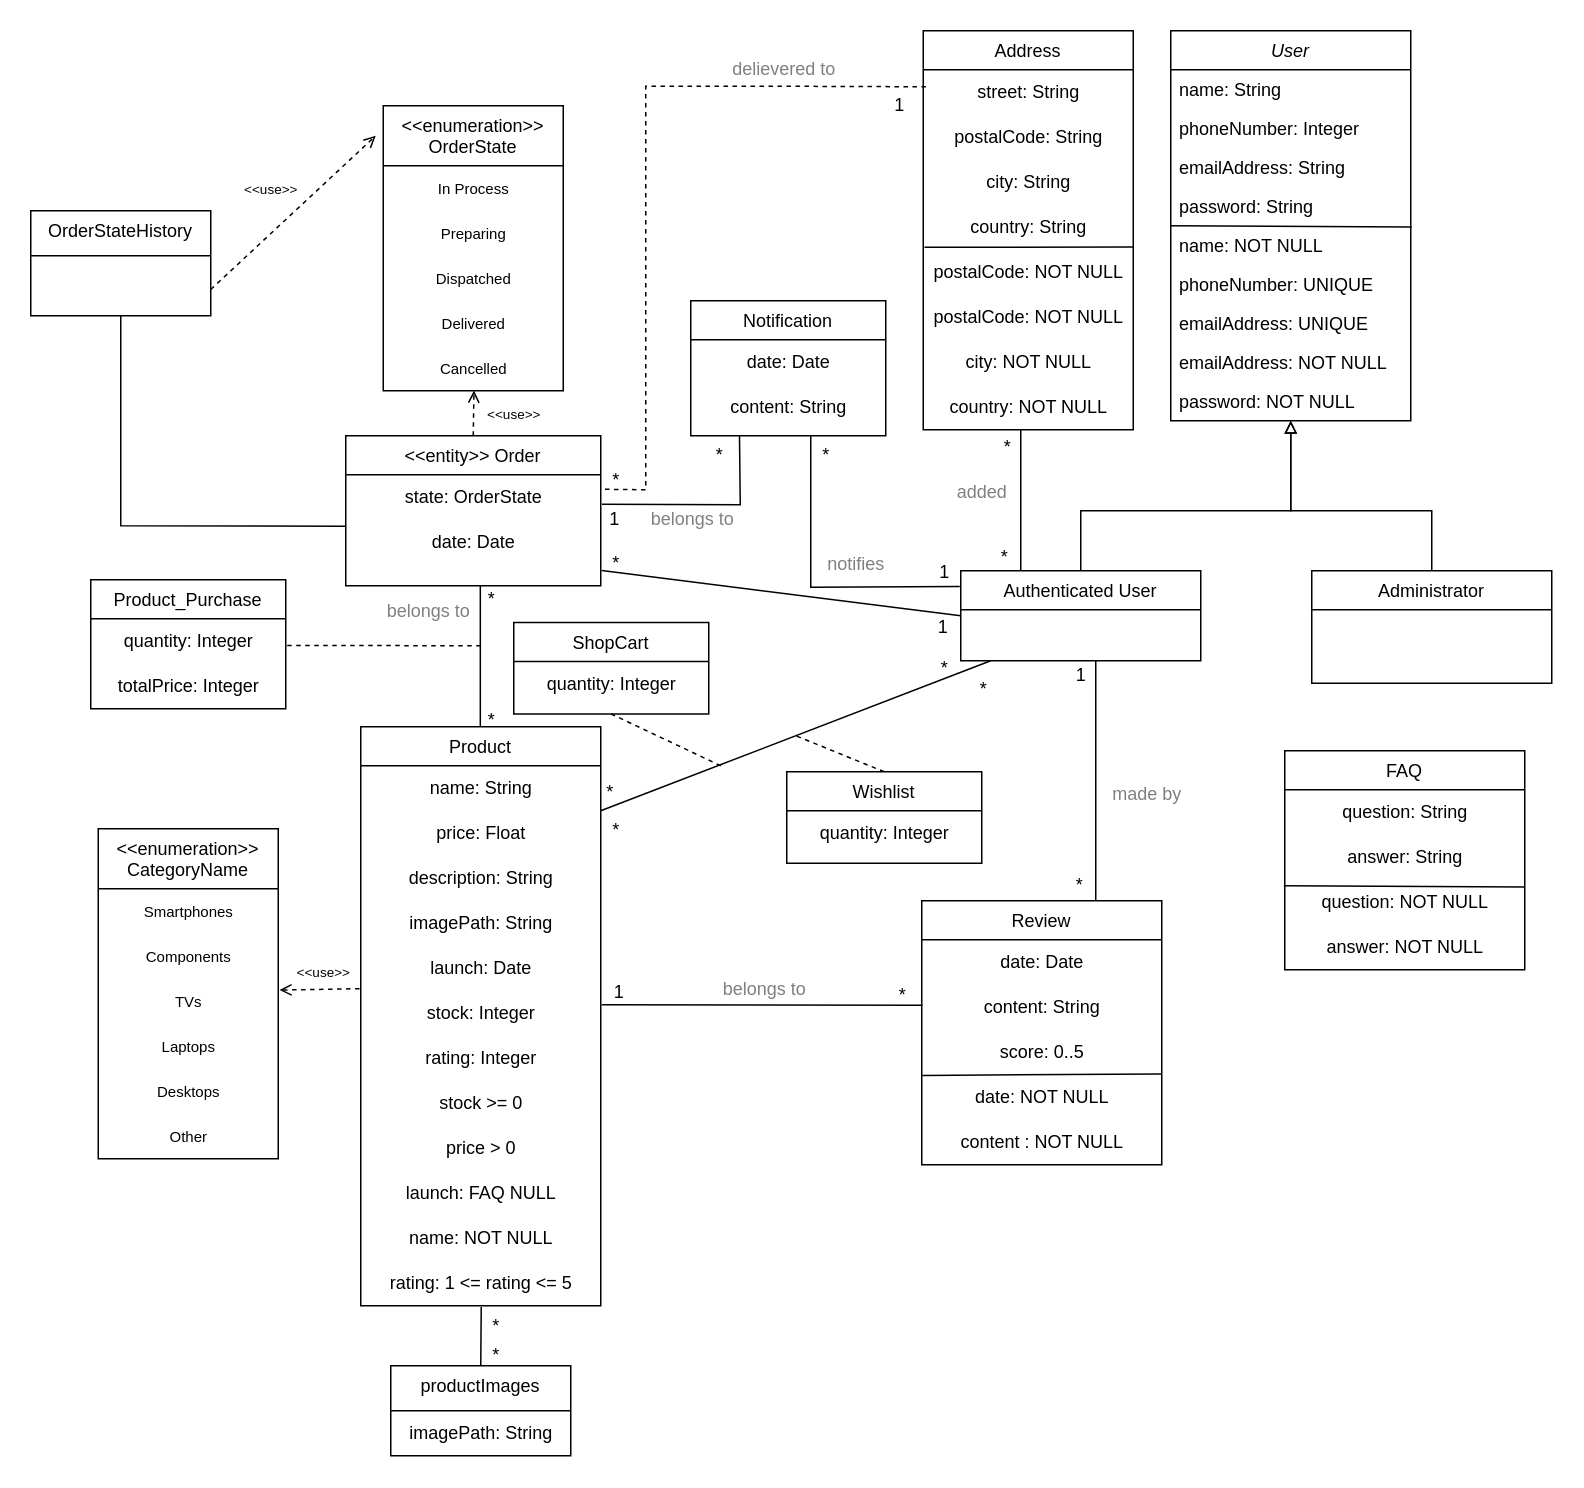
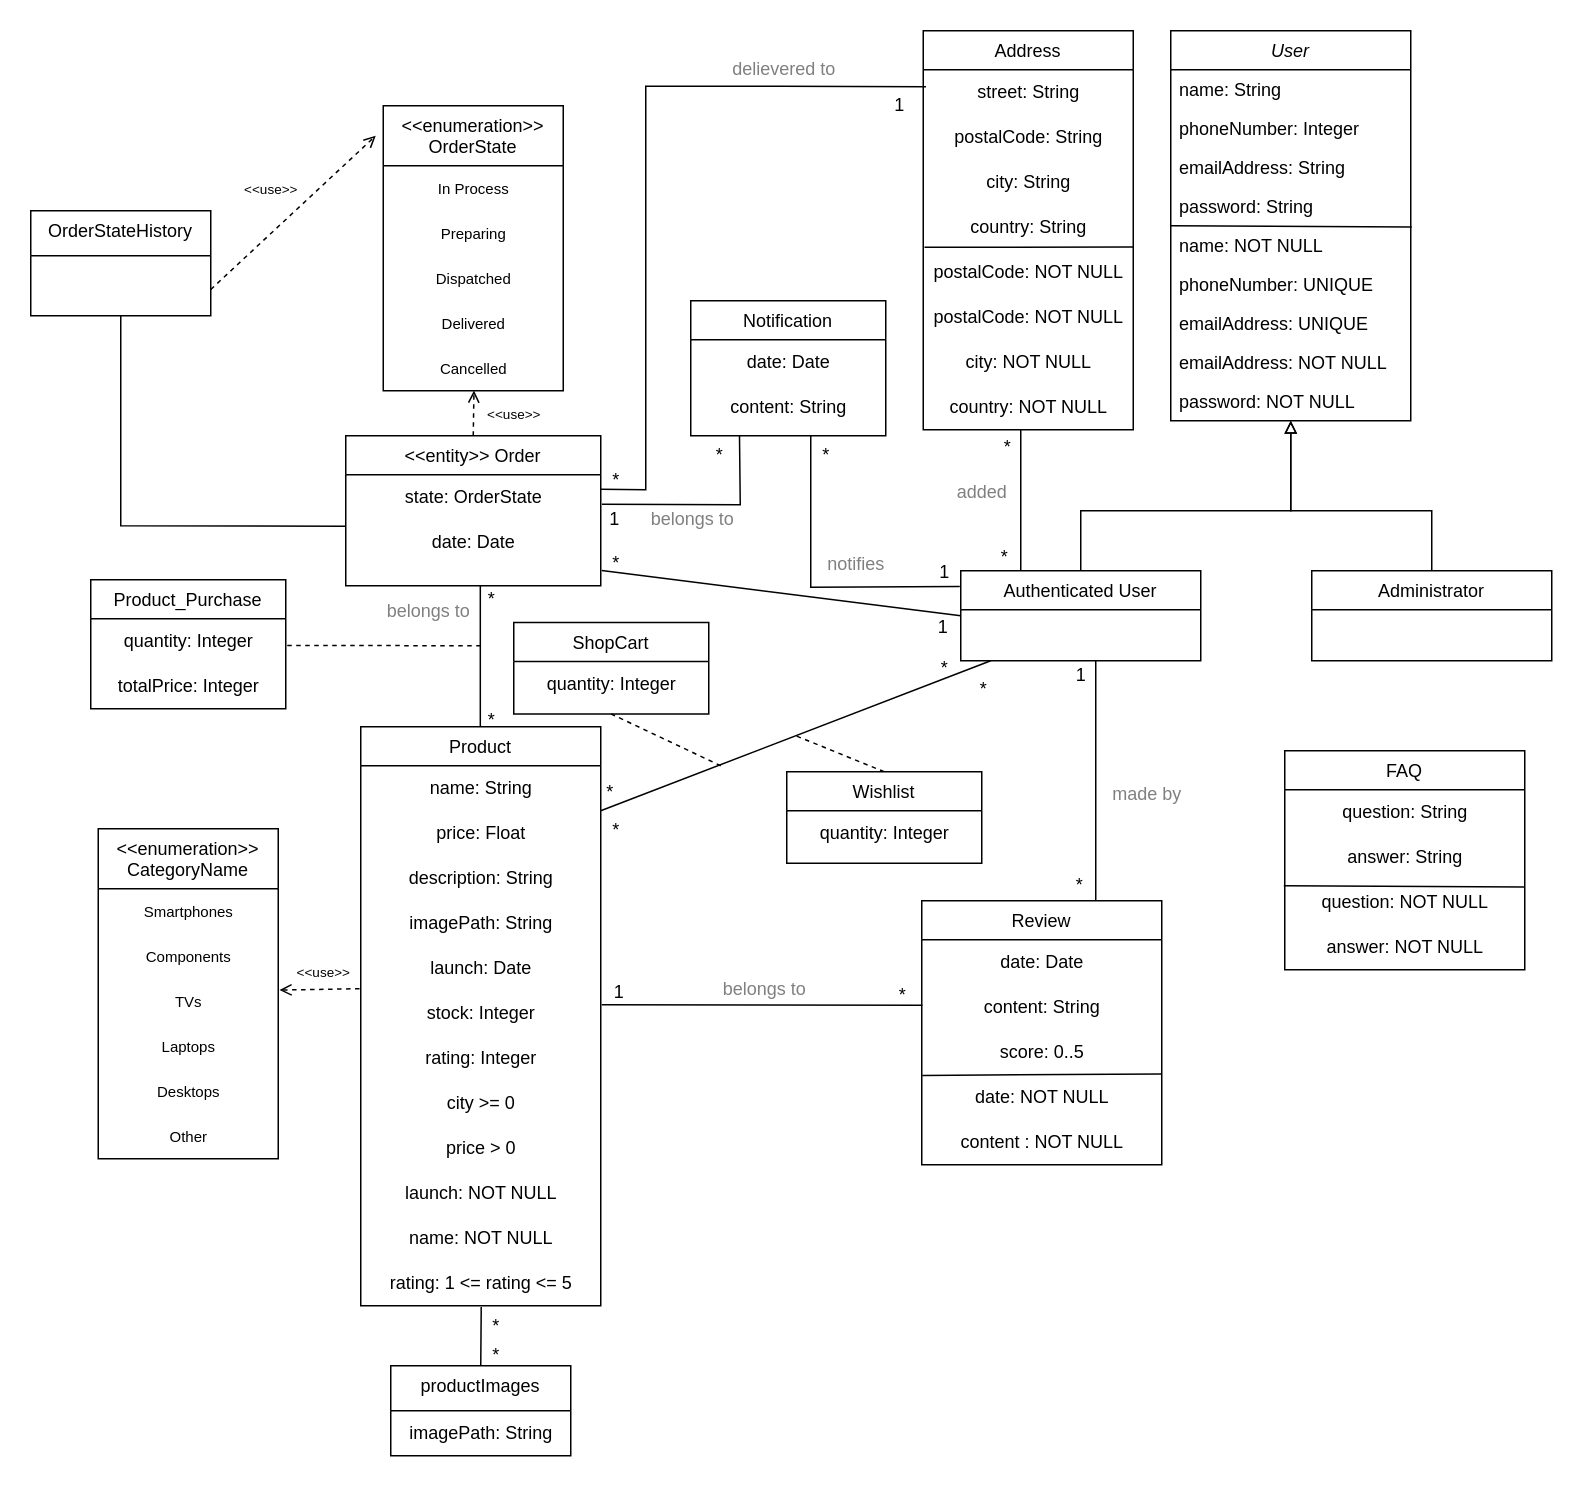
edge "street: String" -- "state: OrderState": style dashed -> solid
node "Administrator": size 240x113 -> 240x90
node "stock >= 0": label "stock >= 0" -> "city >= 0"
node "launch: FAQ NULL": label "launch: FAQ NULL" -> "launch: NOT NULL"
